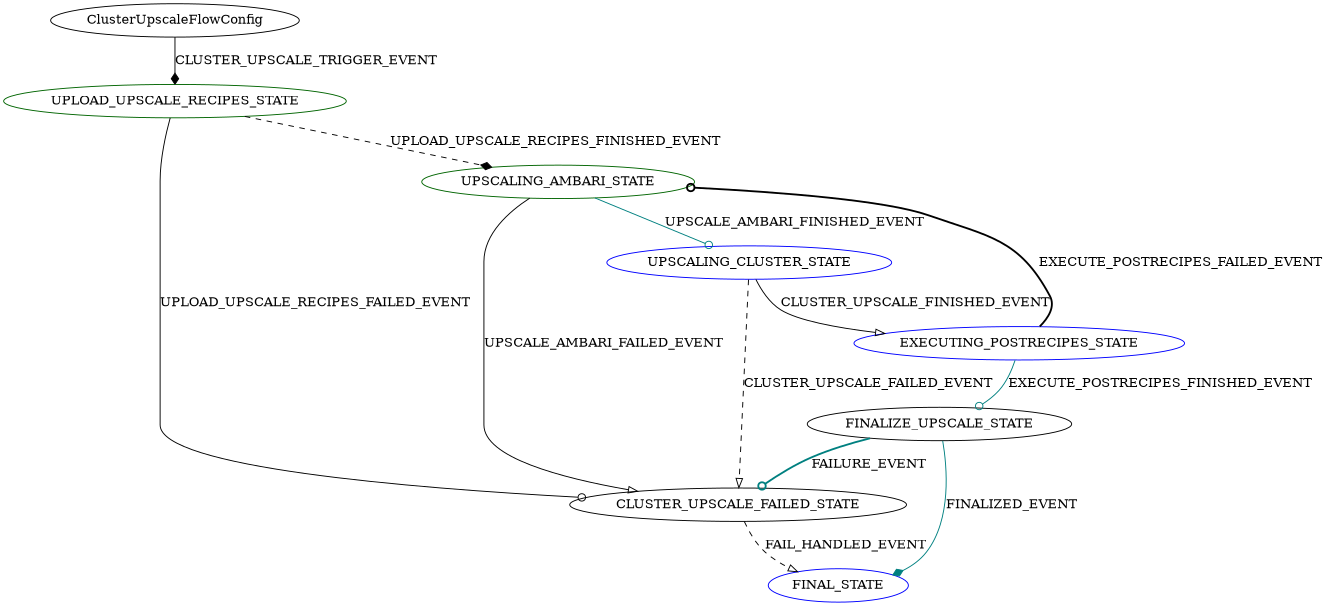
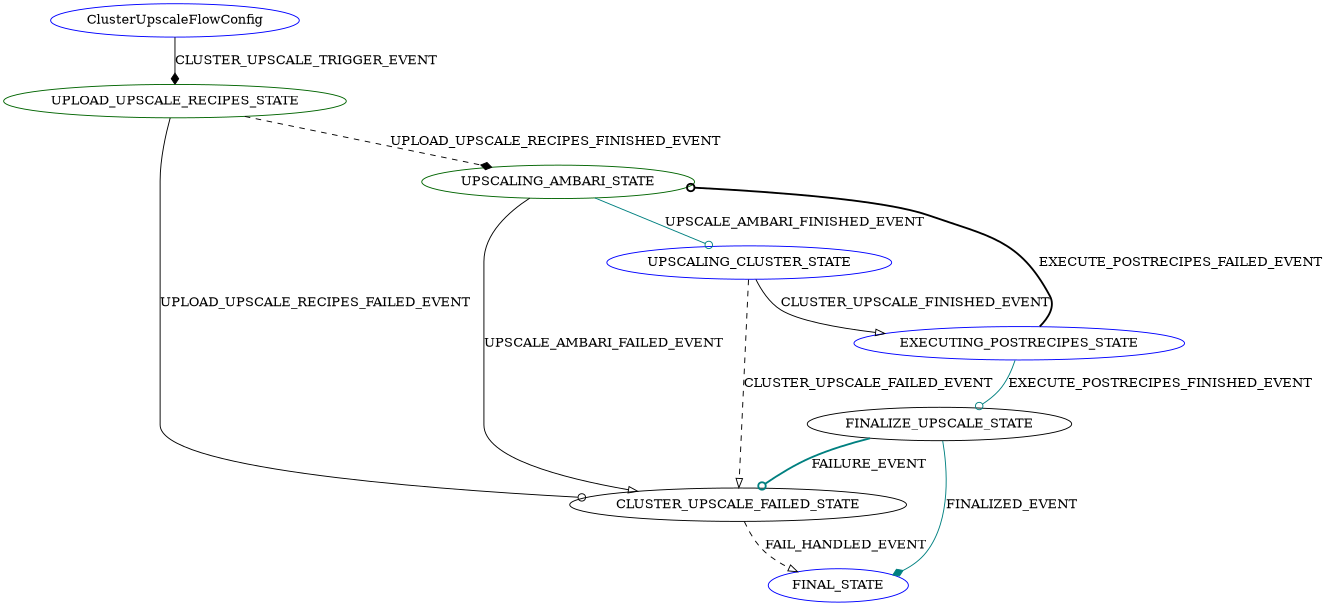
node "ClusterUpscaleFlowConfig": color black -> blue
